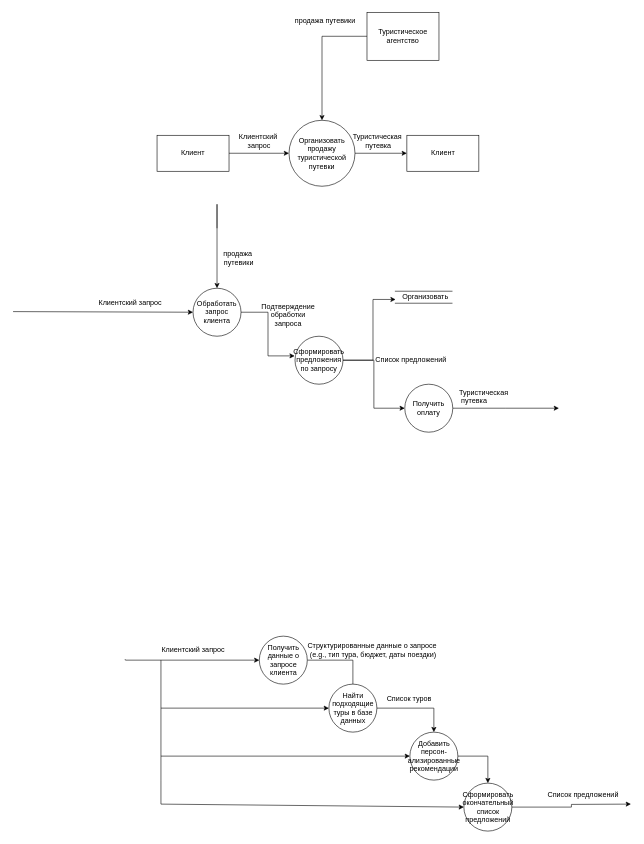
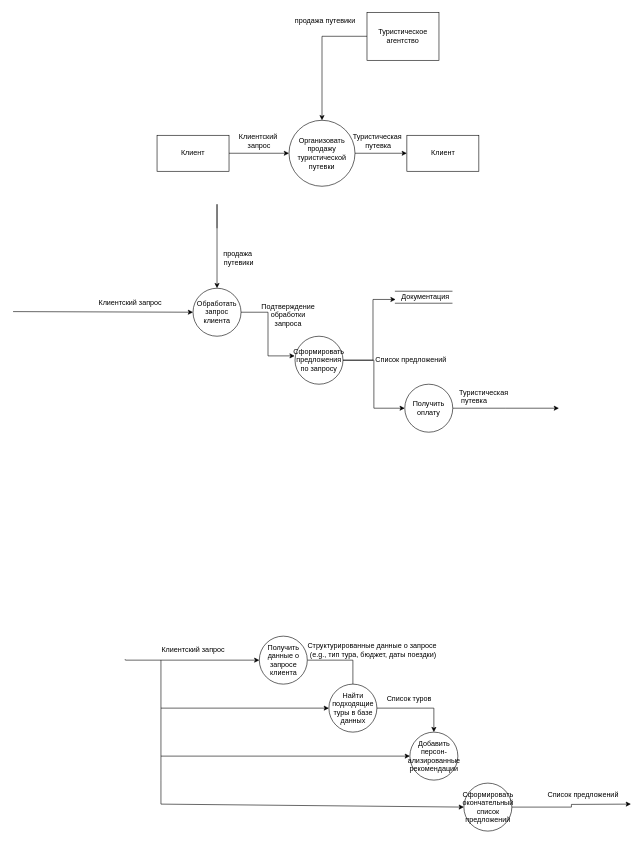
node "Организовать": label "Организовать" -> "Документация"
edge "Добавить персон-ализированные рекомендации" -> "Сформировать окончательный список предложений": removed
